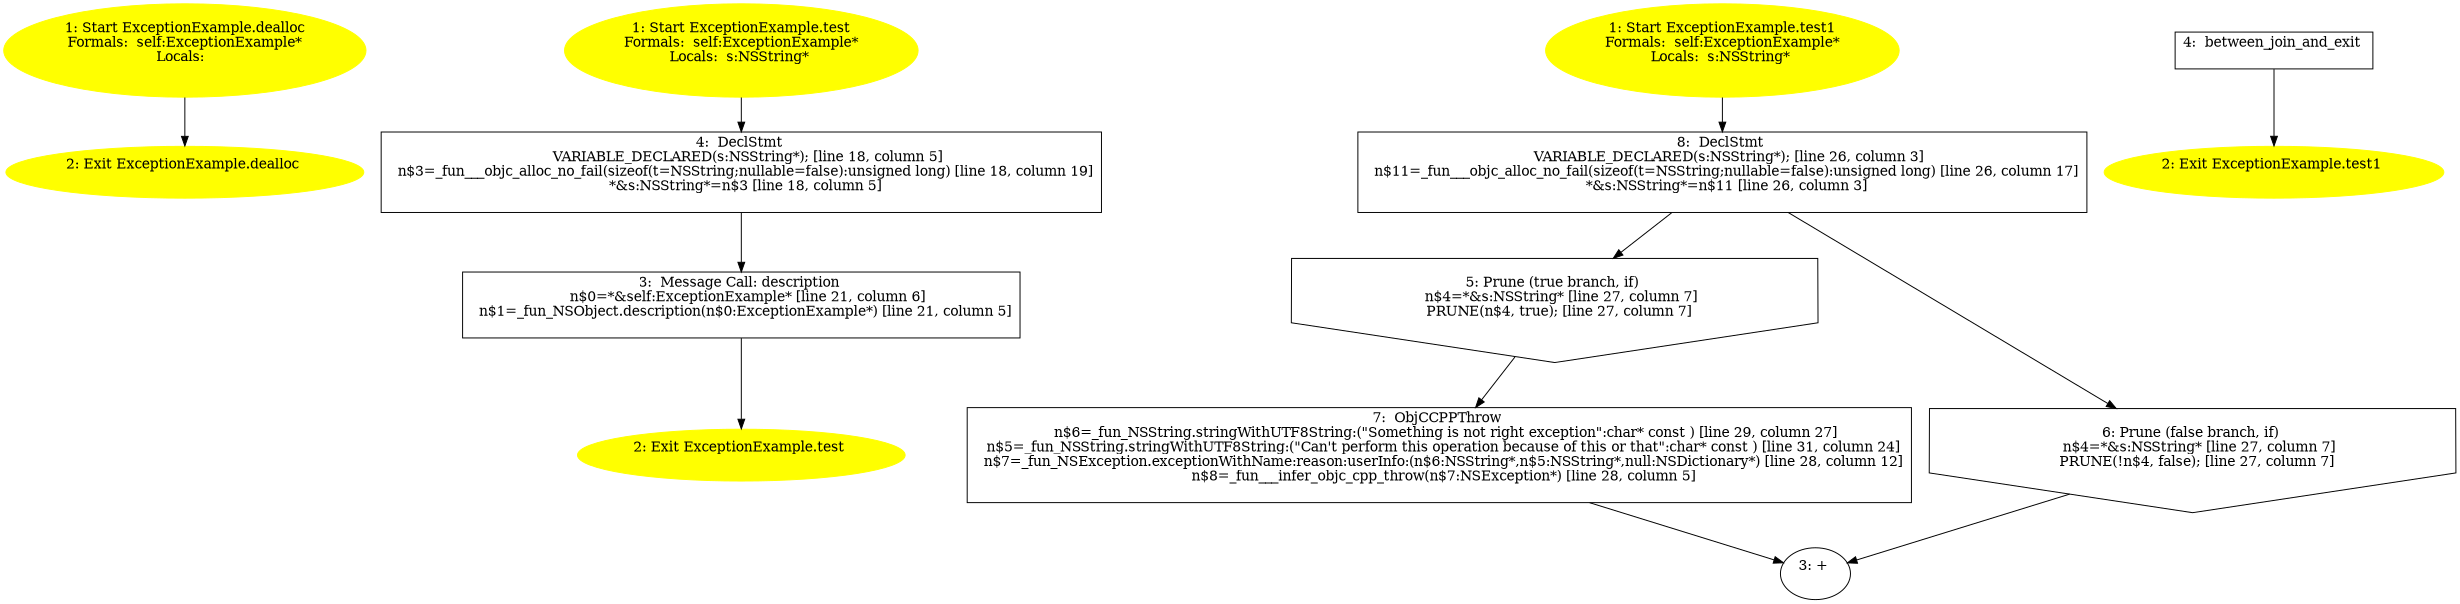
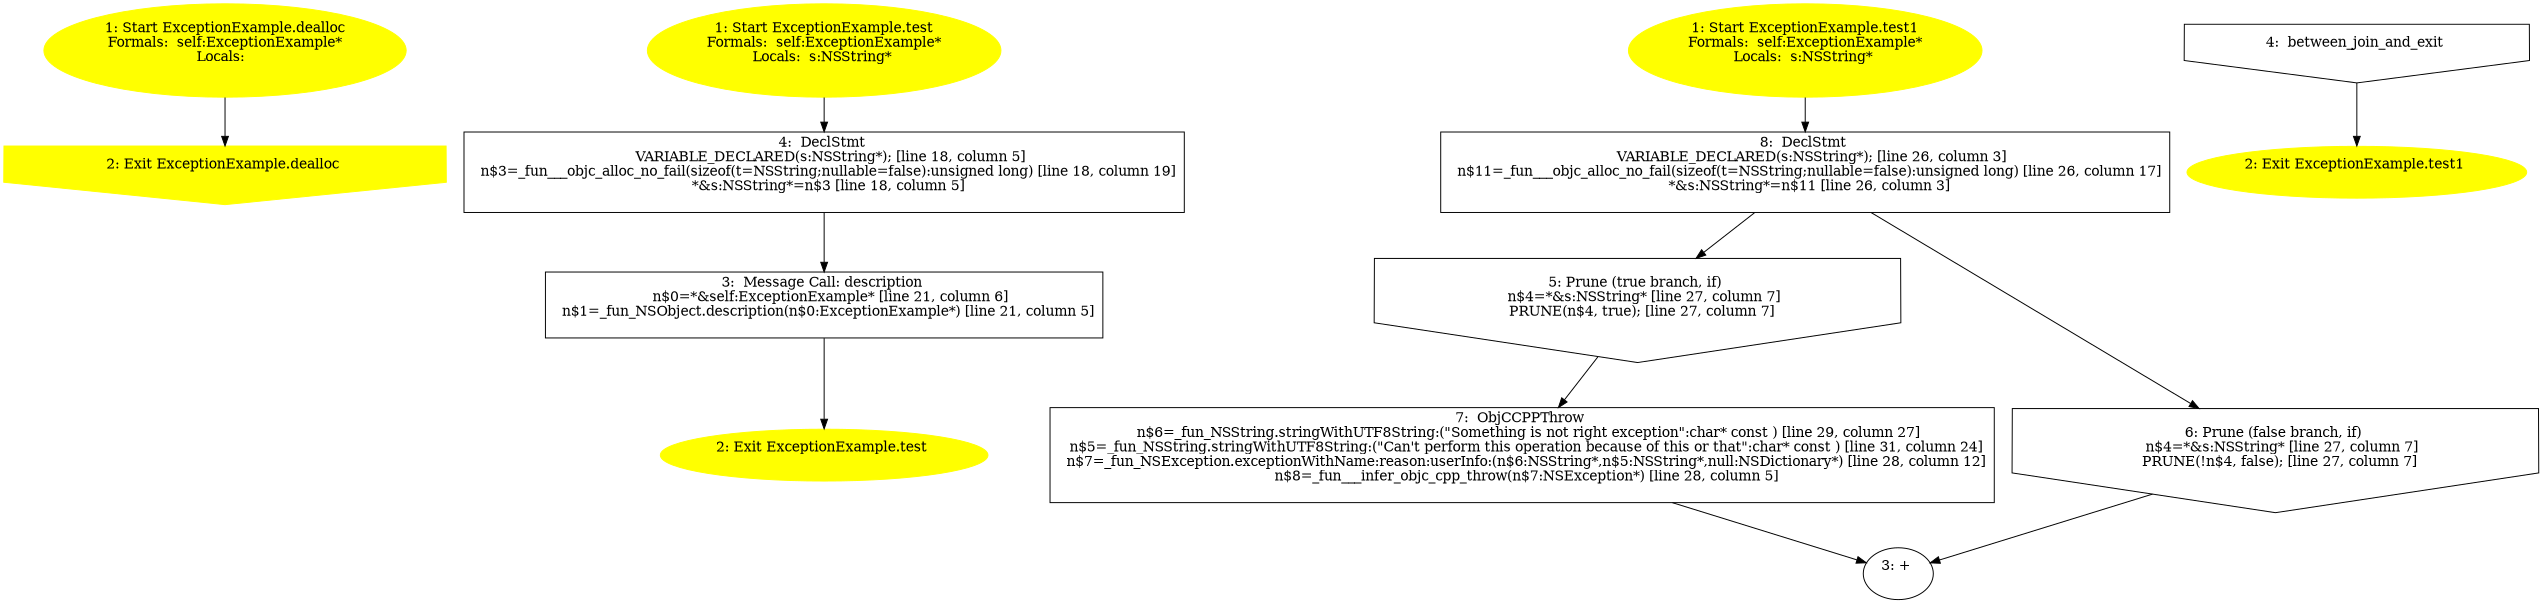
node "4:  between_join_and_exit": shape box -> invhouse
node "2: Exit ExceptionExample.dealloc": shape ellipse -> invhouse
